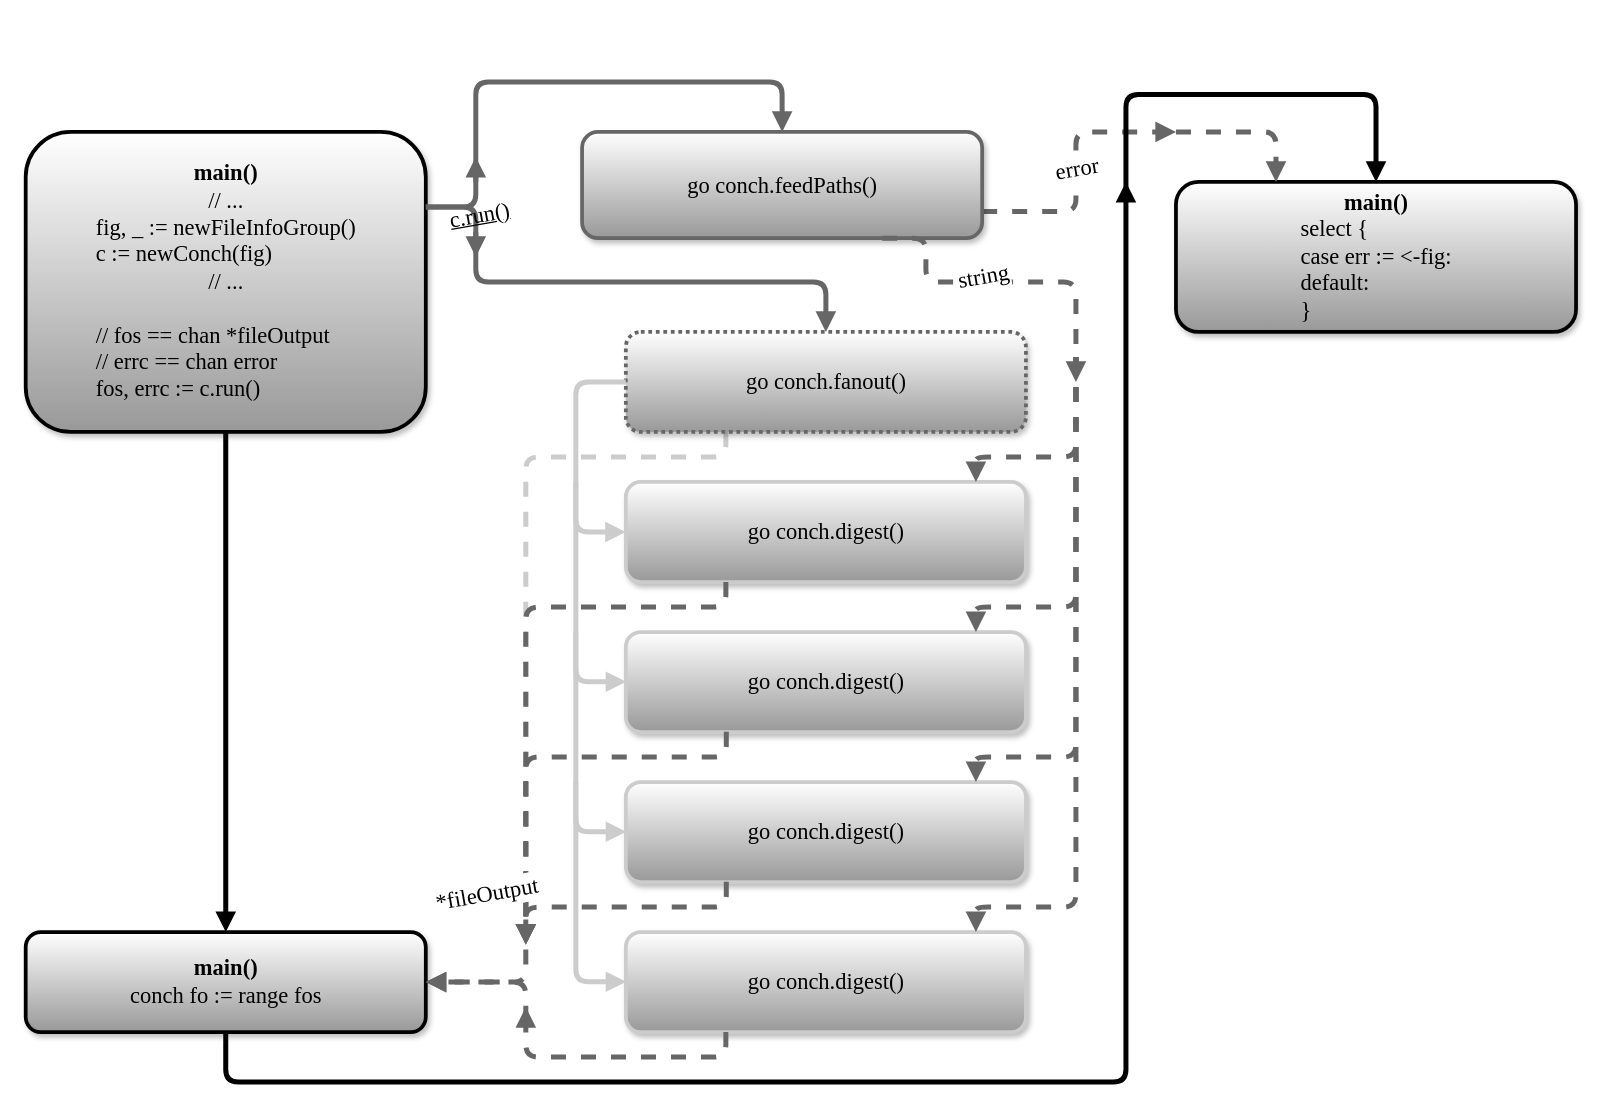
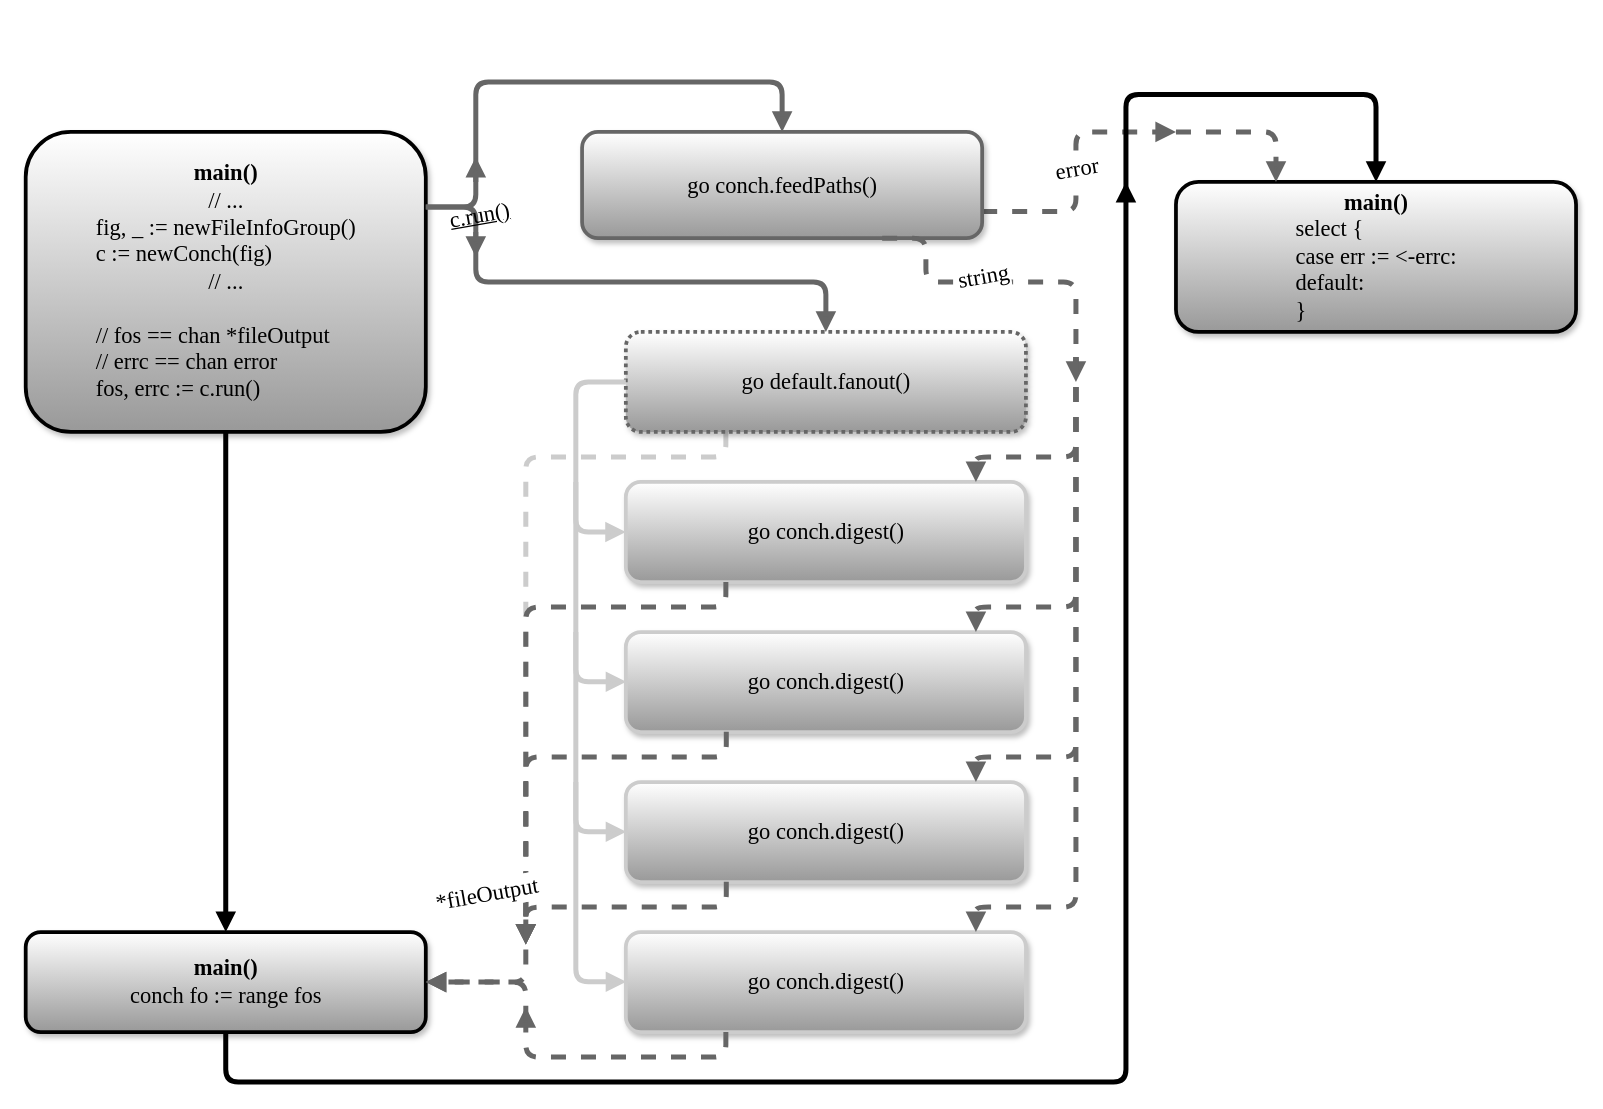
node "main() select { case err := <-fig: default: }": label "main() select { case err := <-fig: default: }" -> "main() select { case err := <-errc: default: }"
node "go conch.fanout()": label "go conch.fanout()" -> "go default.fanout()"
